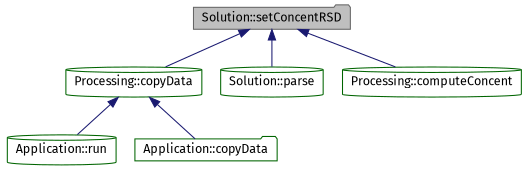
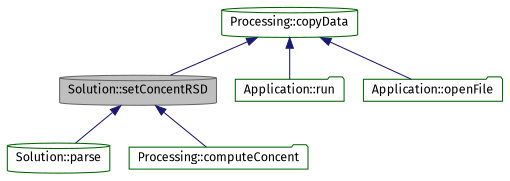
node "Solution::setConcentRSD": shape folder -> cylinder
edge "Processing::copyData" -> "Solution::setConcentRSD": reversed
node "Processing::computeConcent": shape cylinder -> folder
node "Application::run": shape cylinder -> folder
node "Application::copyData": label "Application::copyData" -> "Application::openFile"
